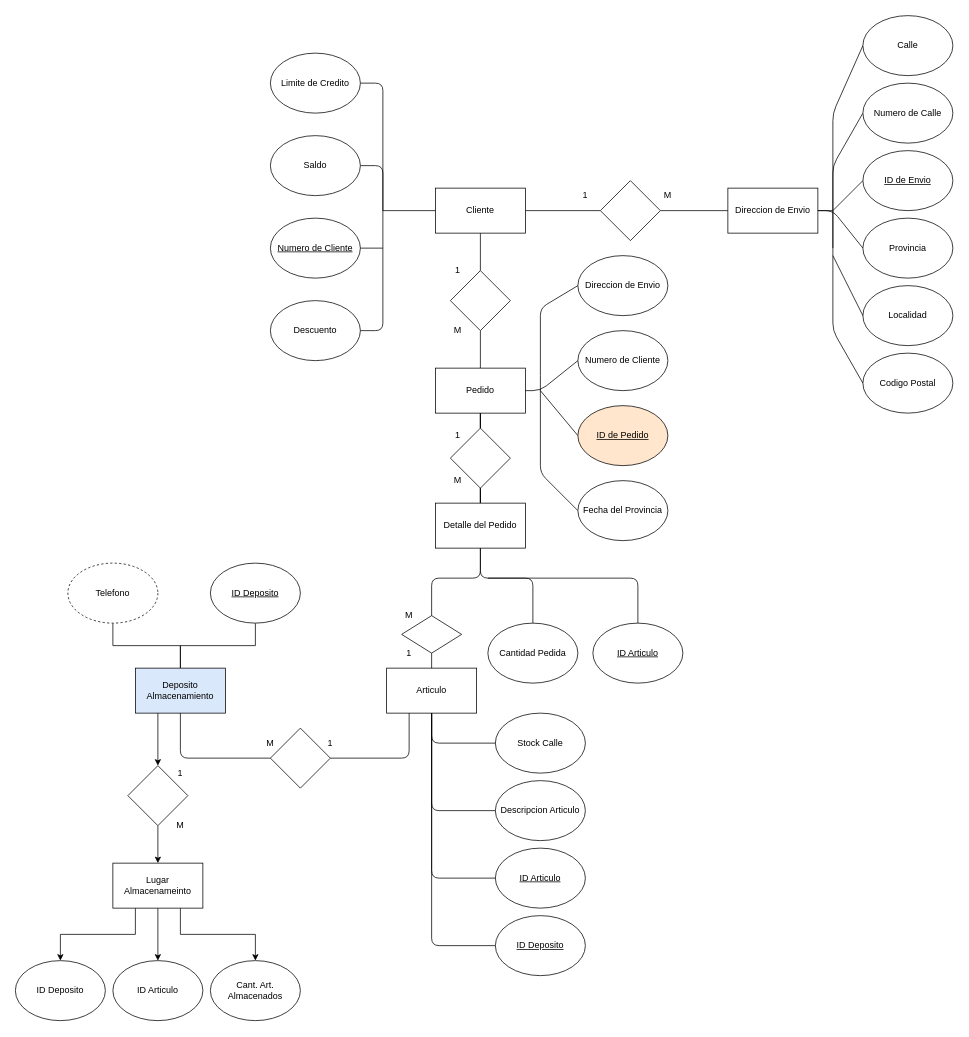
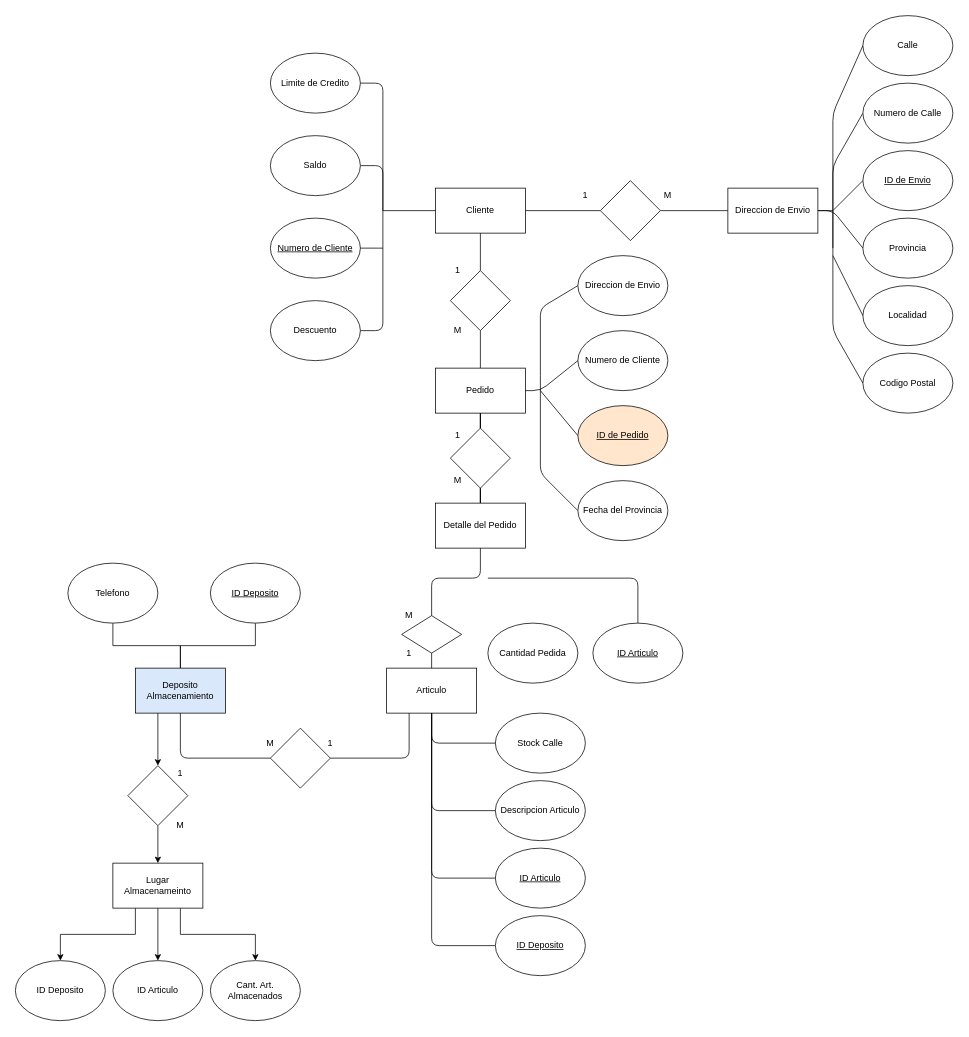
node "Telefono": style dashed -> solid
edge "Detalle del Pedido" -- "Cantidad Pedida": removed
